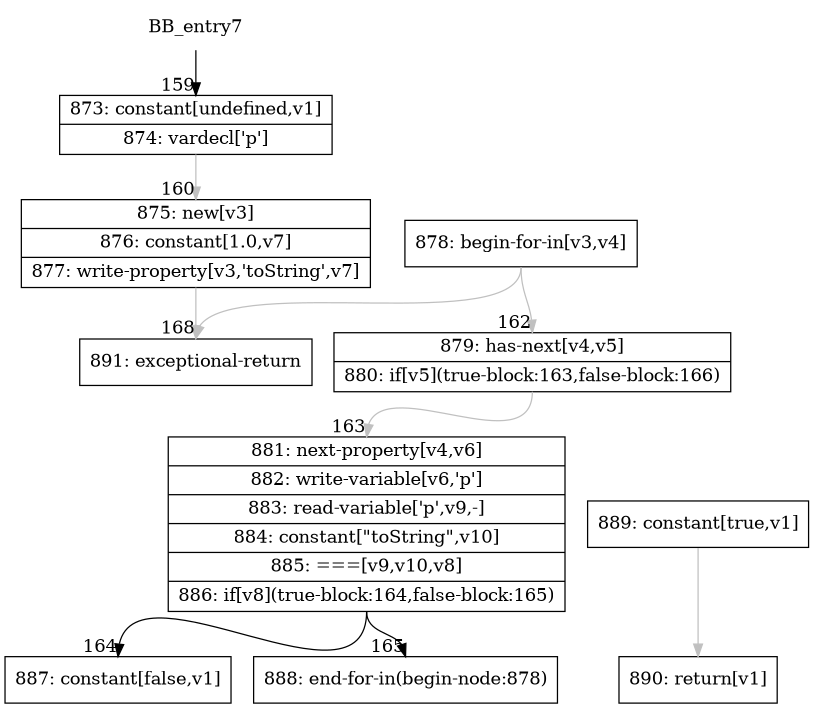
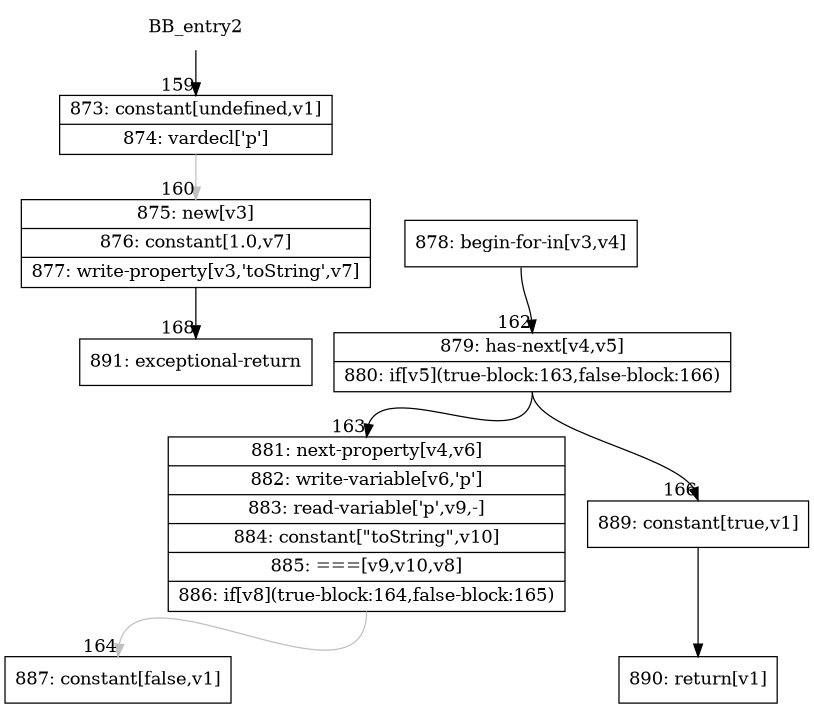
node "BB_entry7": label "BB_entry7" -> "BB_entry2"
edge "878: begin-for-in[v3,v4]" -> "879: has-next[v4,v5]": color gray -> black
edge "878: begin-for-in[v3,v4]" -> "891: exceptional-return": removed
edge "875: new[v3]" -> "891: exceptional-return": color gray -> black
edge "879: has-next[v4,v5]" -> "881: next-property[v4,v6]": color gray -> black
edge "879: has-next[v4,v5]" -> "889: constant[true,v1]": added
edge "889: constant[true,v1]" -> "890: return[v1]": color gray -> black
edge "881: next-property[v4,v6]" -> "887: constant[false,v1]": color black -> gray
node "888: end-for-in(begin-node:878)": removed
